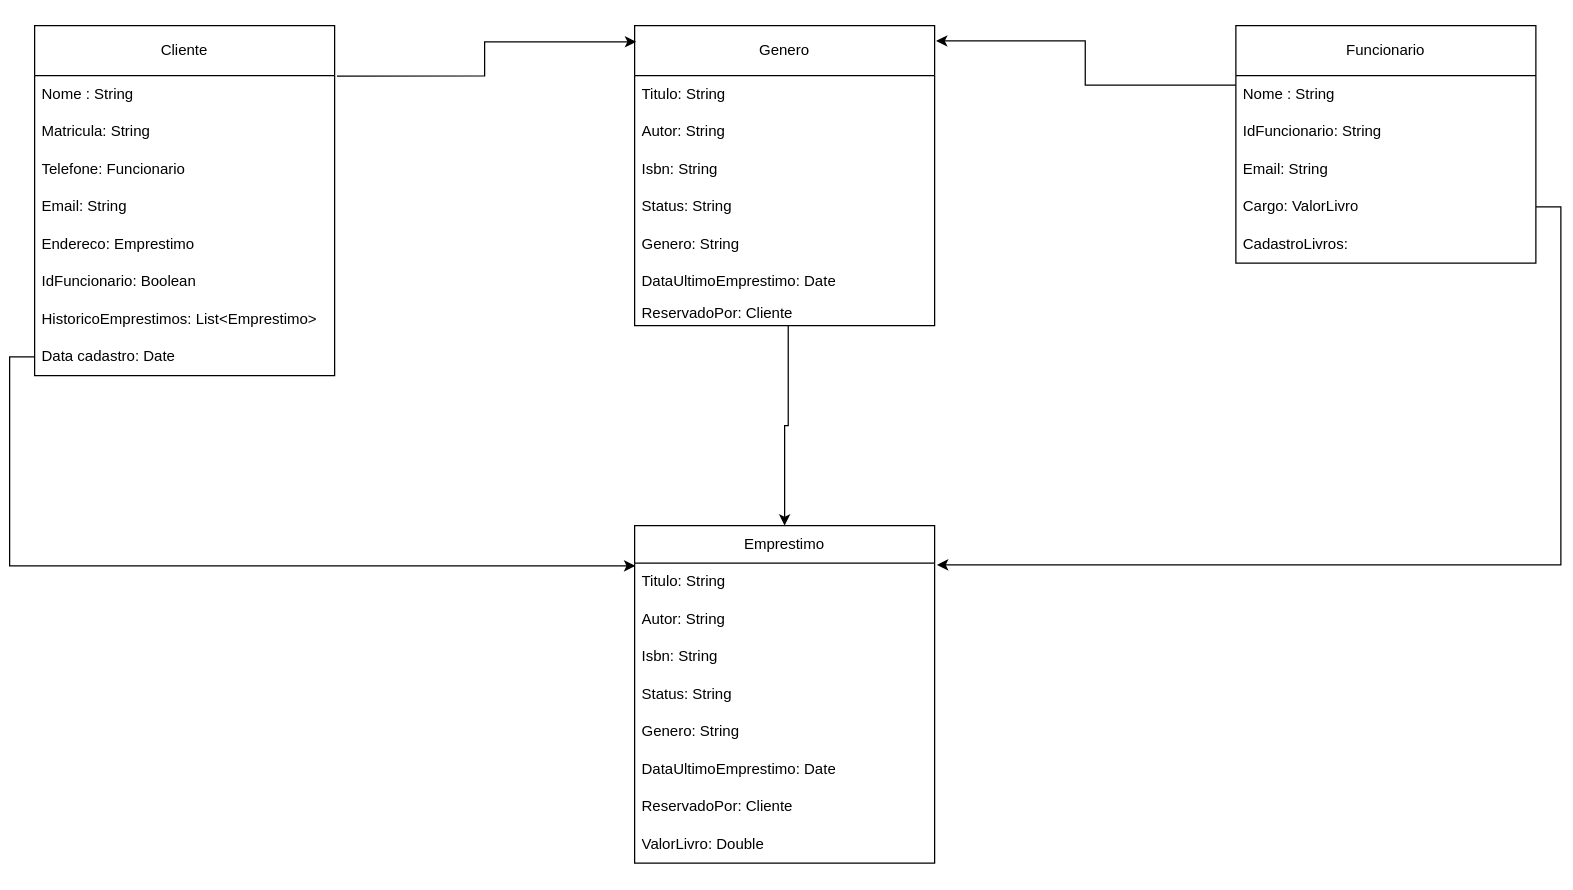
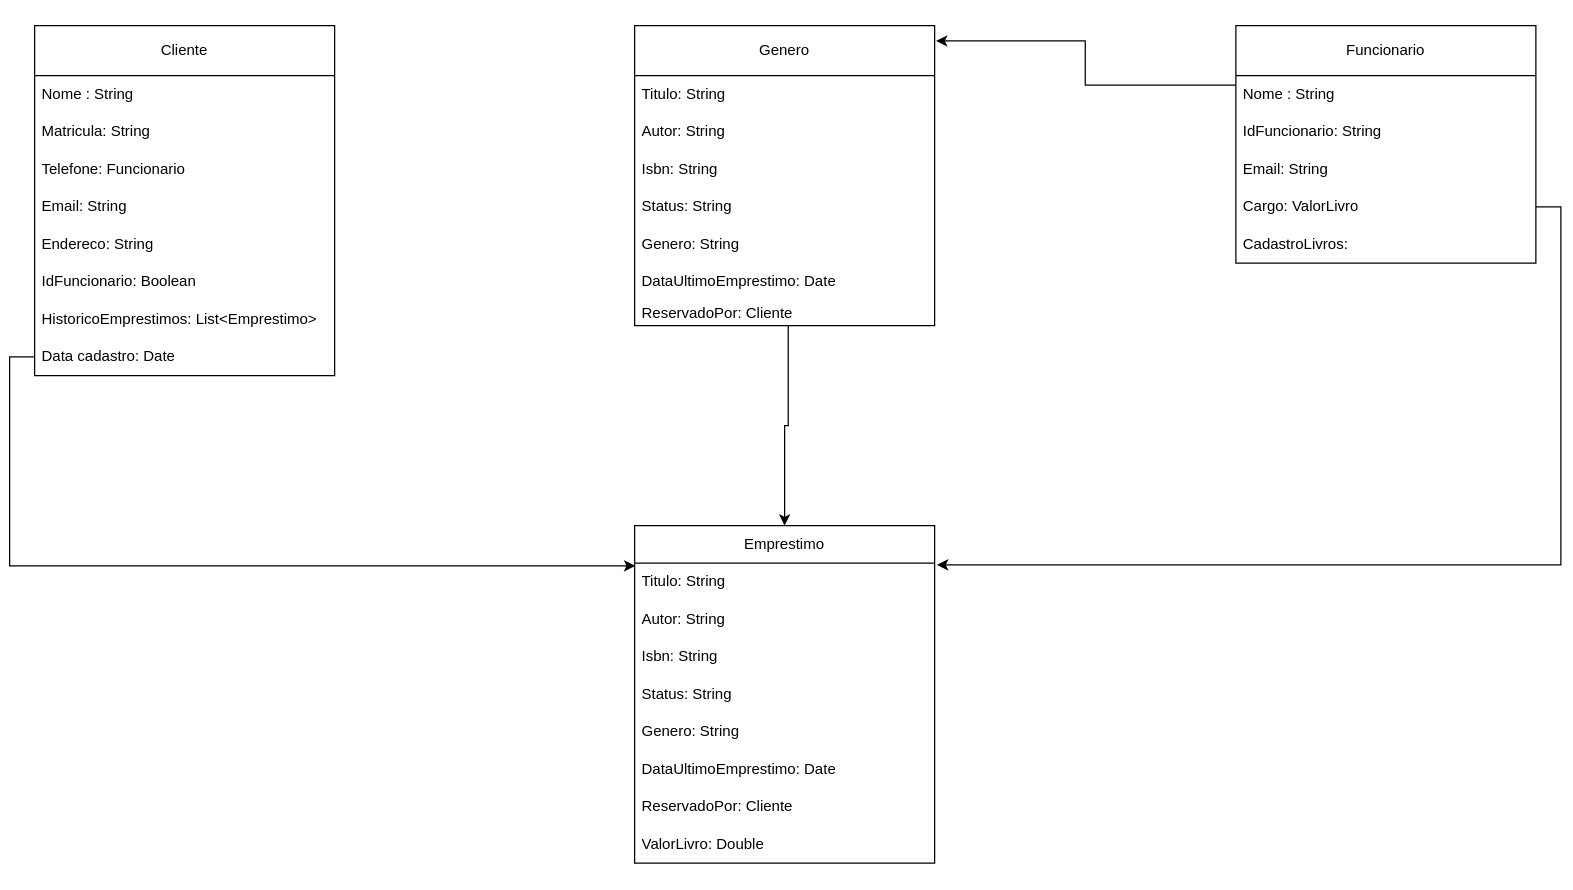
edge "Cliente" -> "Genero": removed
node "Endereco: Emprestimo": label "Endereco: Emprestimo" -> "Endereco: String"
